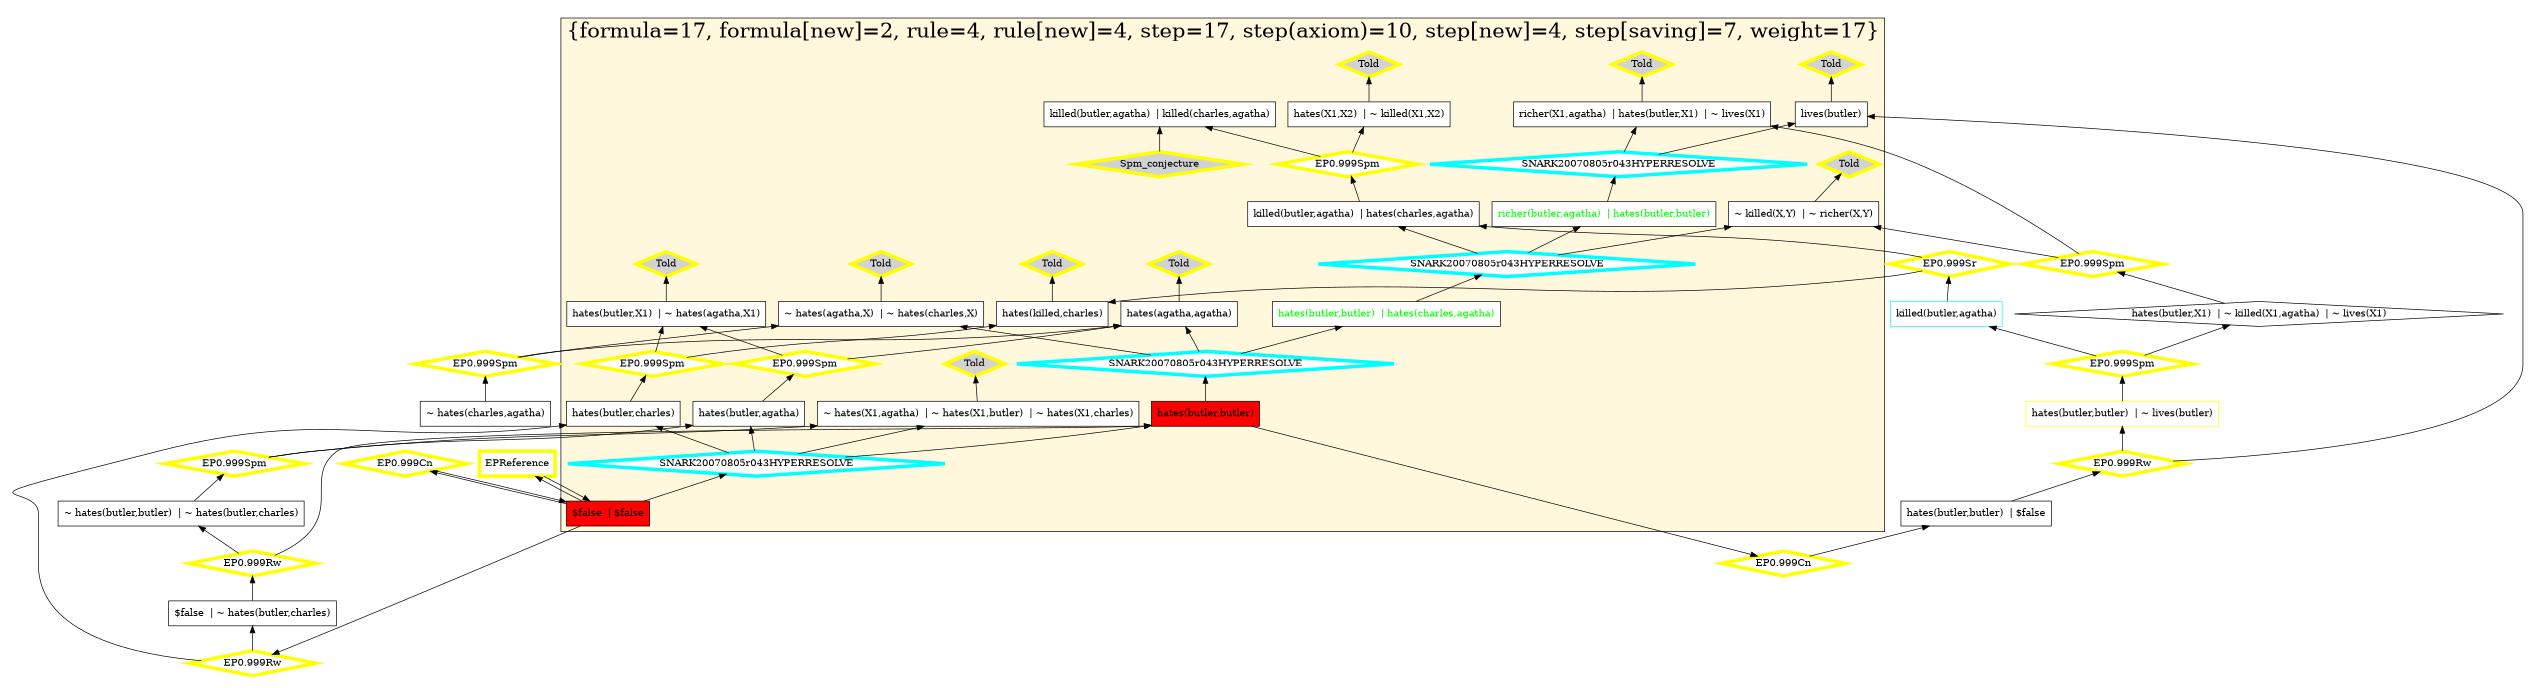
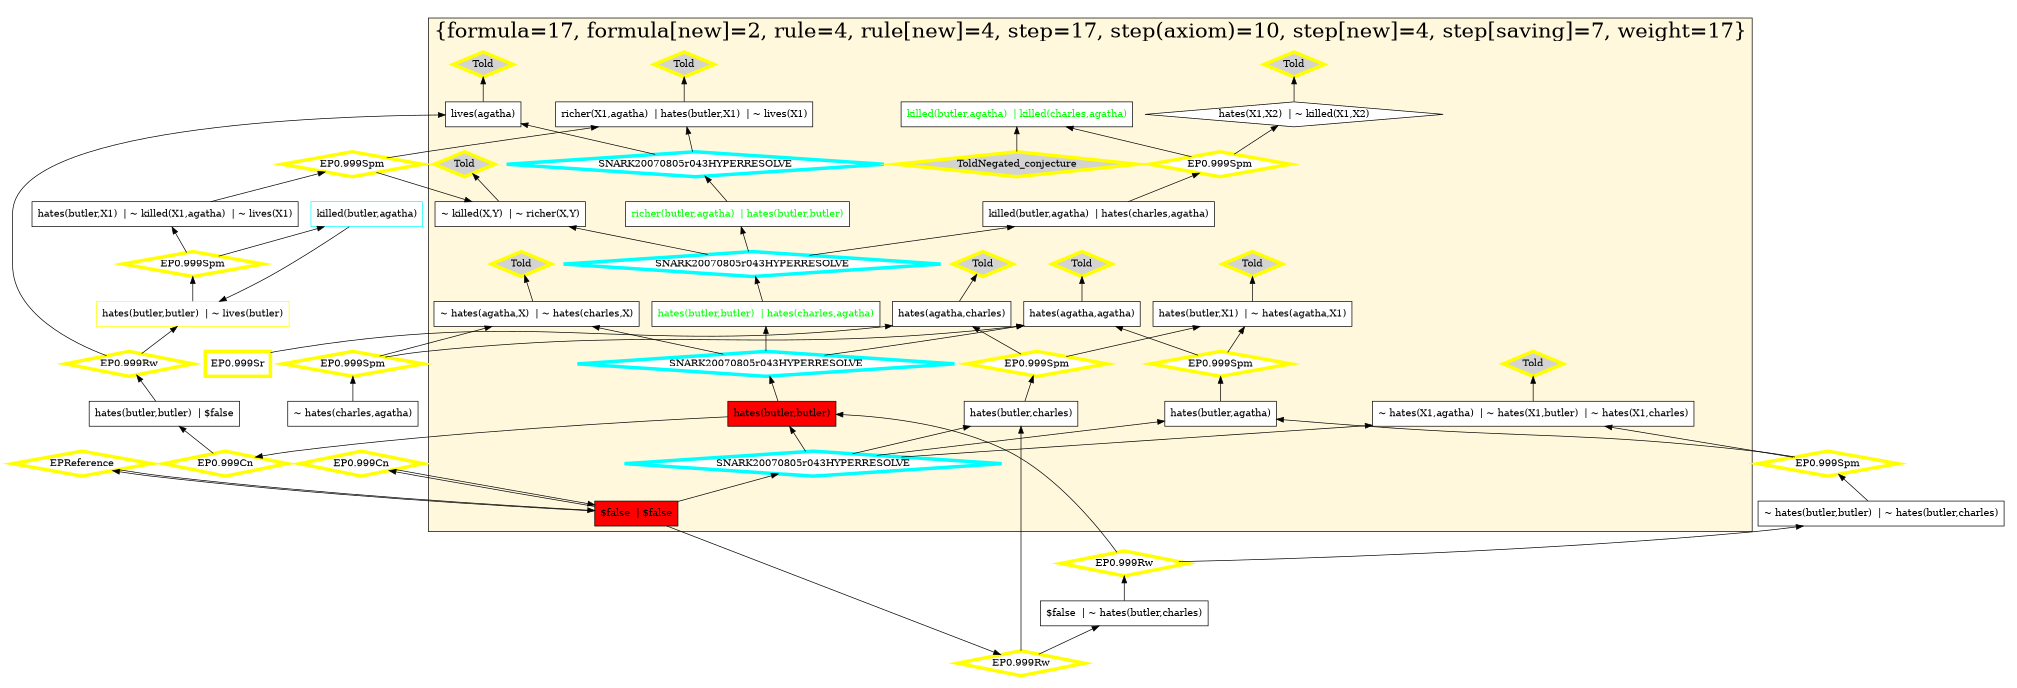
node "killed(butler,agatha)  | killed(charles,agatha)": fontcolor black -> green
node "hates(X1,X2)  | ~ killed(X1,X2)": shape box -> diamond
node "lives(butler)": label "lives(butler)" -> "lives(agatha)"
node "Spm_conjecture": label "Spm_conjecture" -> "ToldNegated_conjecture"
edge "EP0.999Sr" -> "killed(butler,agatha)  | hates(charles,agatha)": removed
node "EP0.999Sr": shape diamond -> box
edge "killed(butler,agatha)" -> "EP0.999Sr": now "killed(butler,agatha)" -> "hates(butler,butler)  | ~ lives(butler)"
node "hates(killed,charles)": label "hates(killed,charles)" -> "hates(agatha,charles)"
node "hates(butler,X1)  | ~ killed(X1,agatha)  | ~ lives(X1)": shape diamond -> box
node "EPReference": shape box -> diamond
